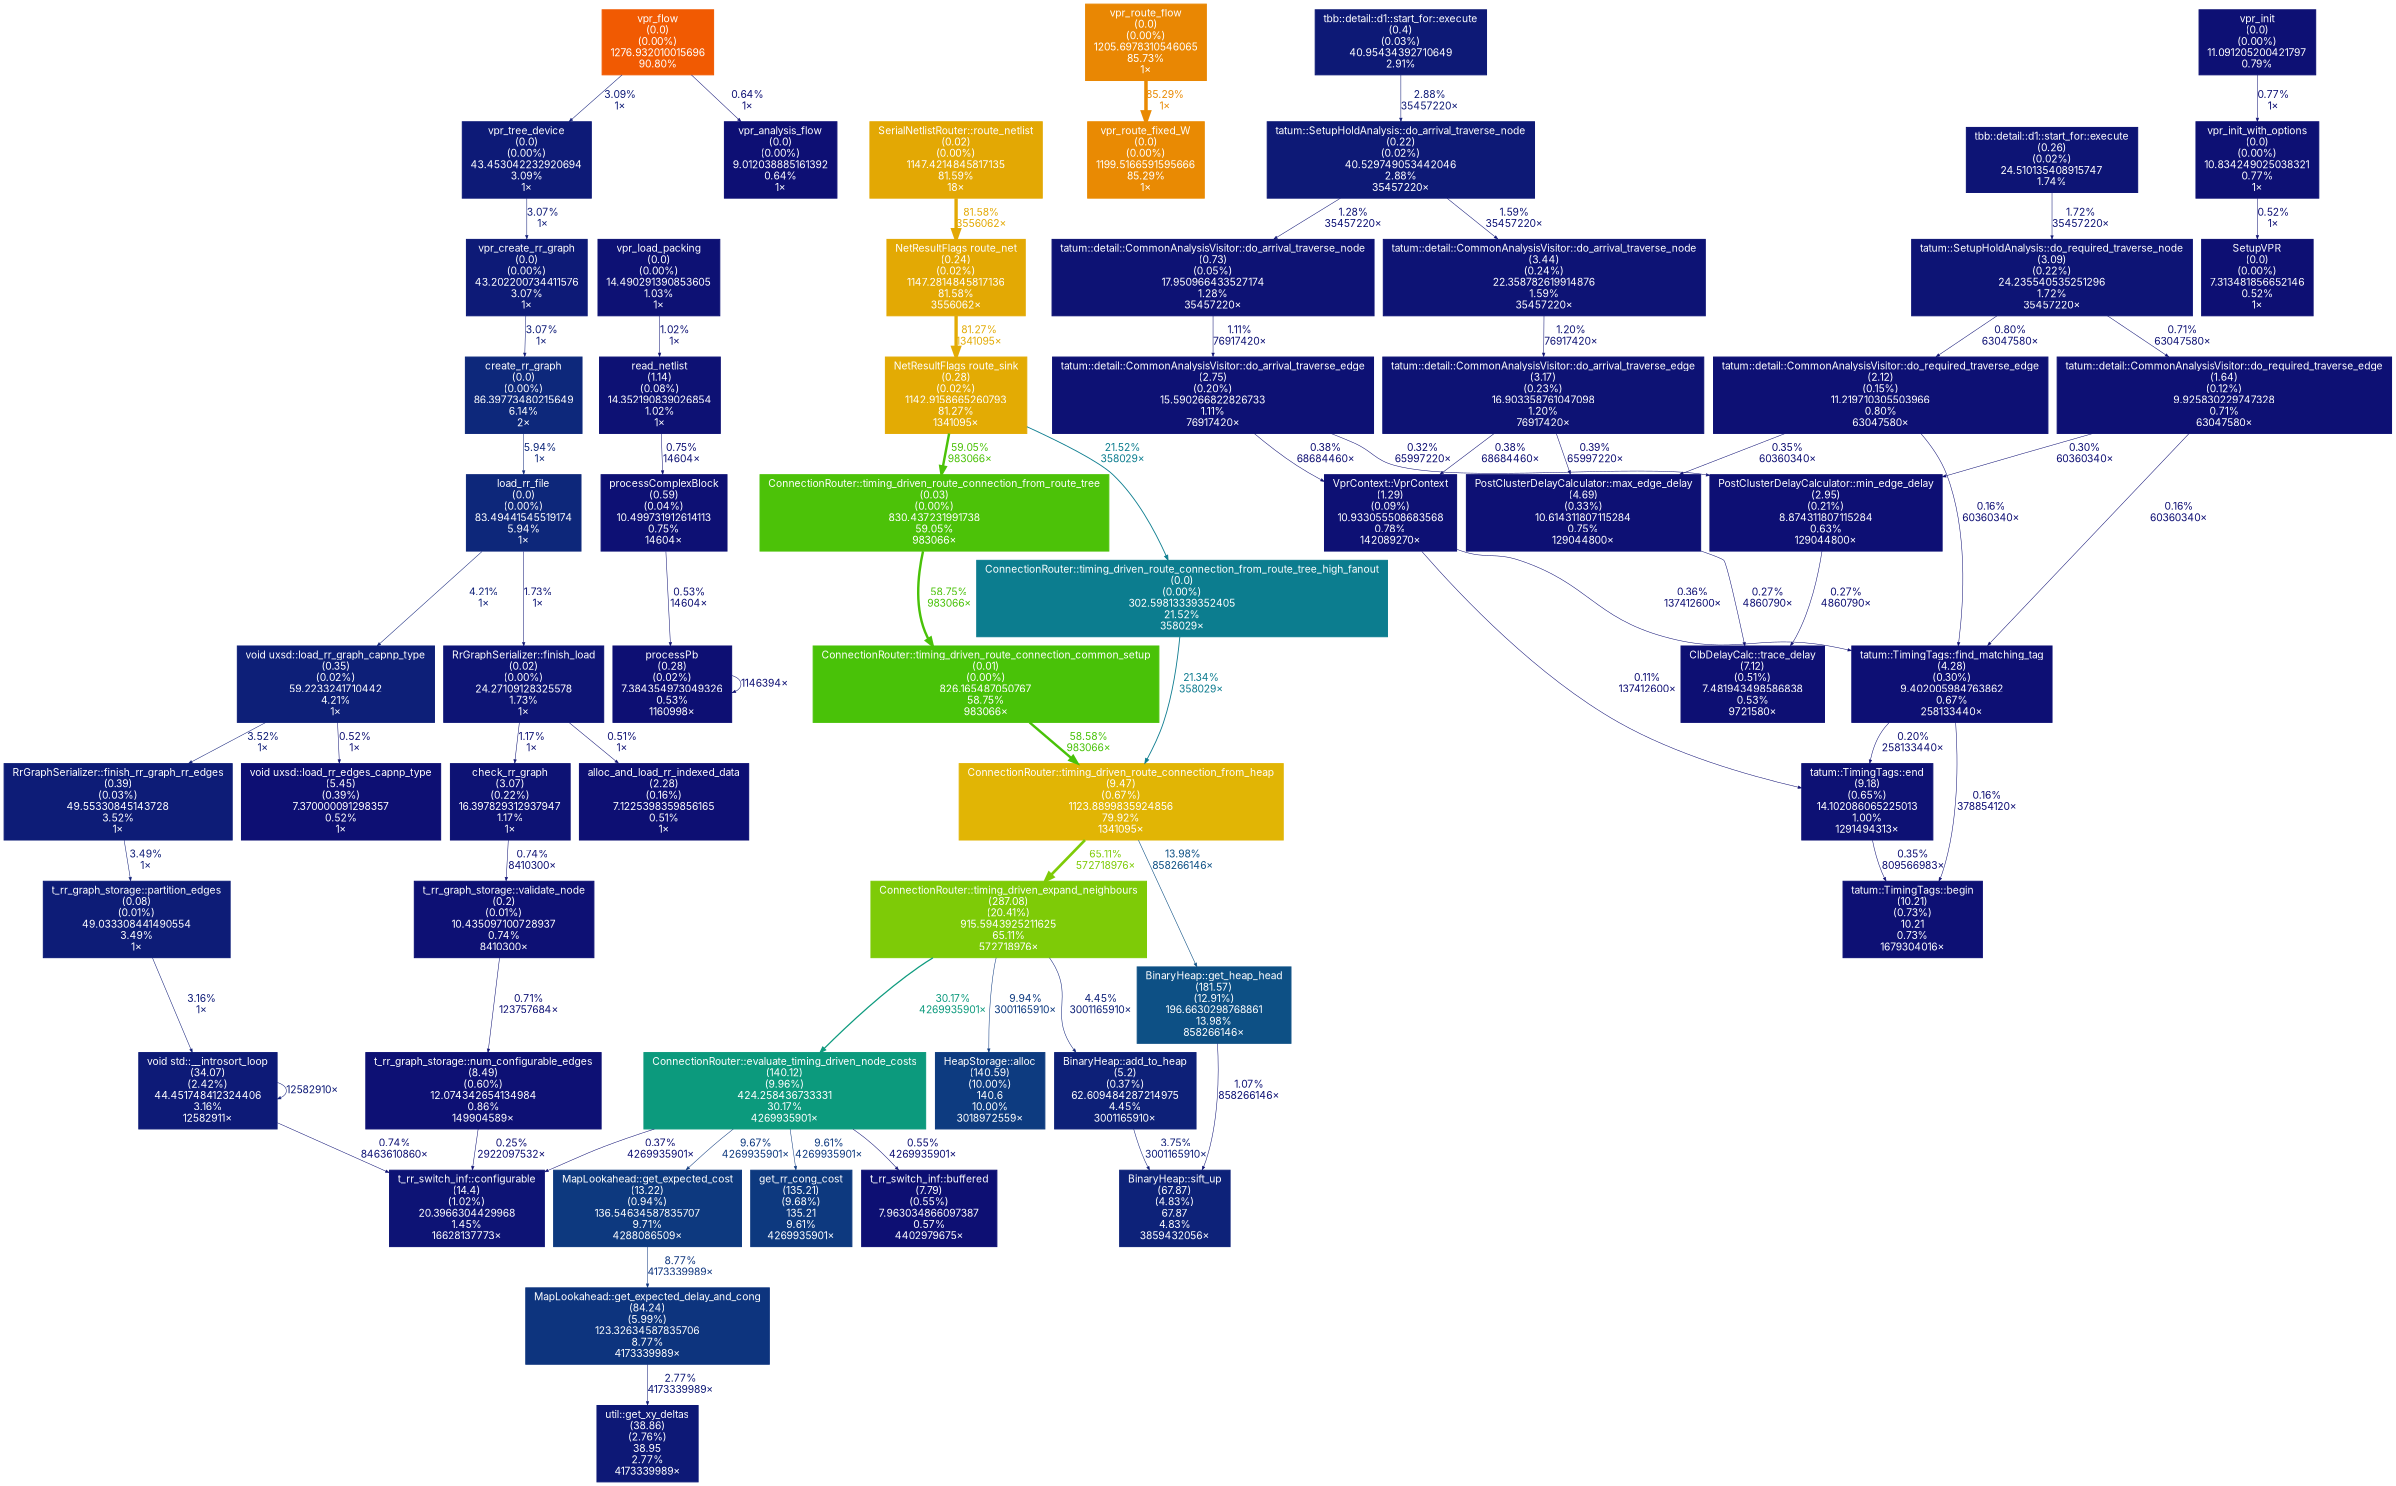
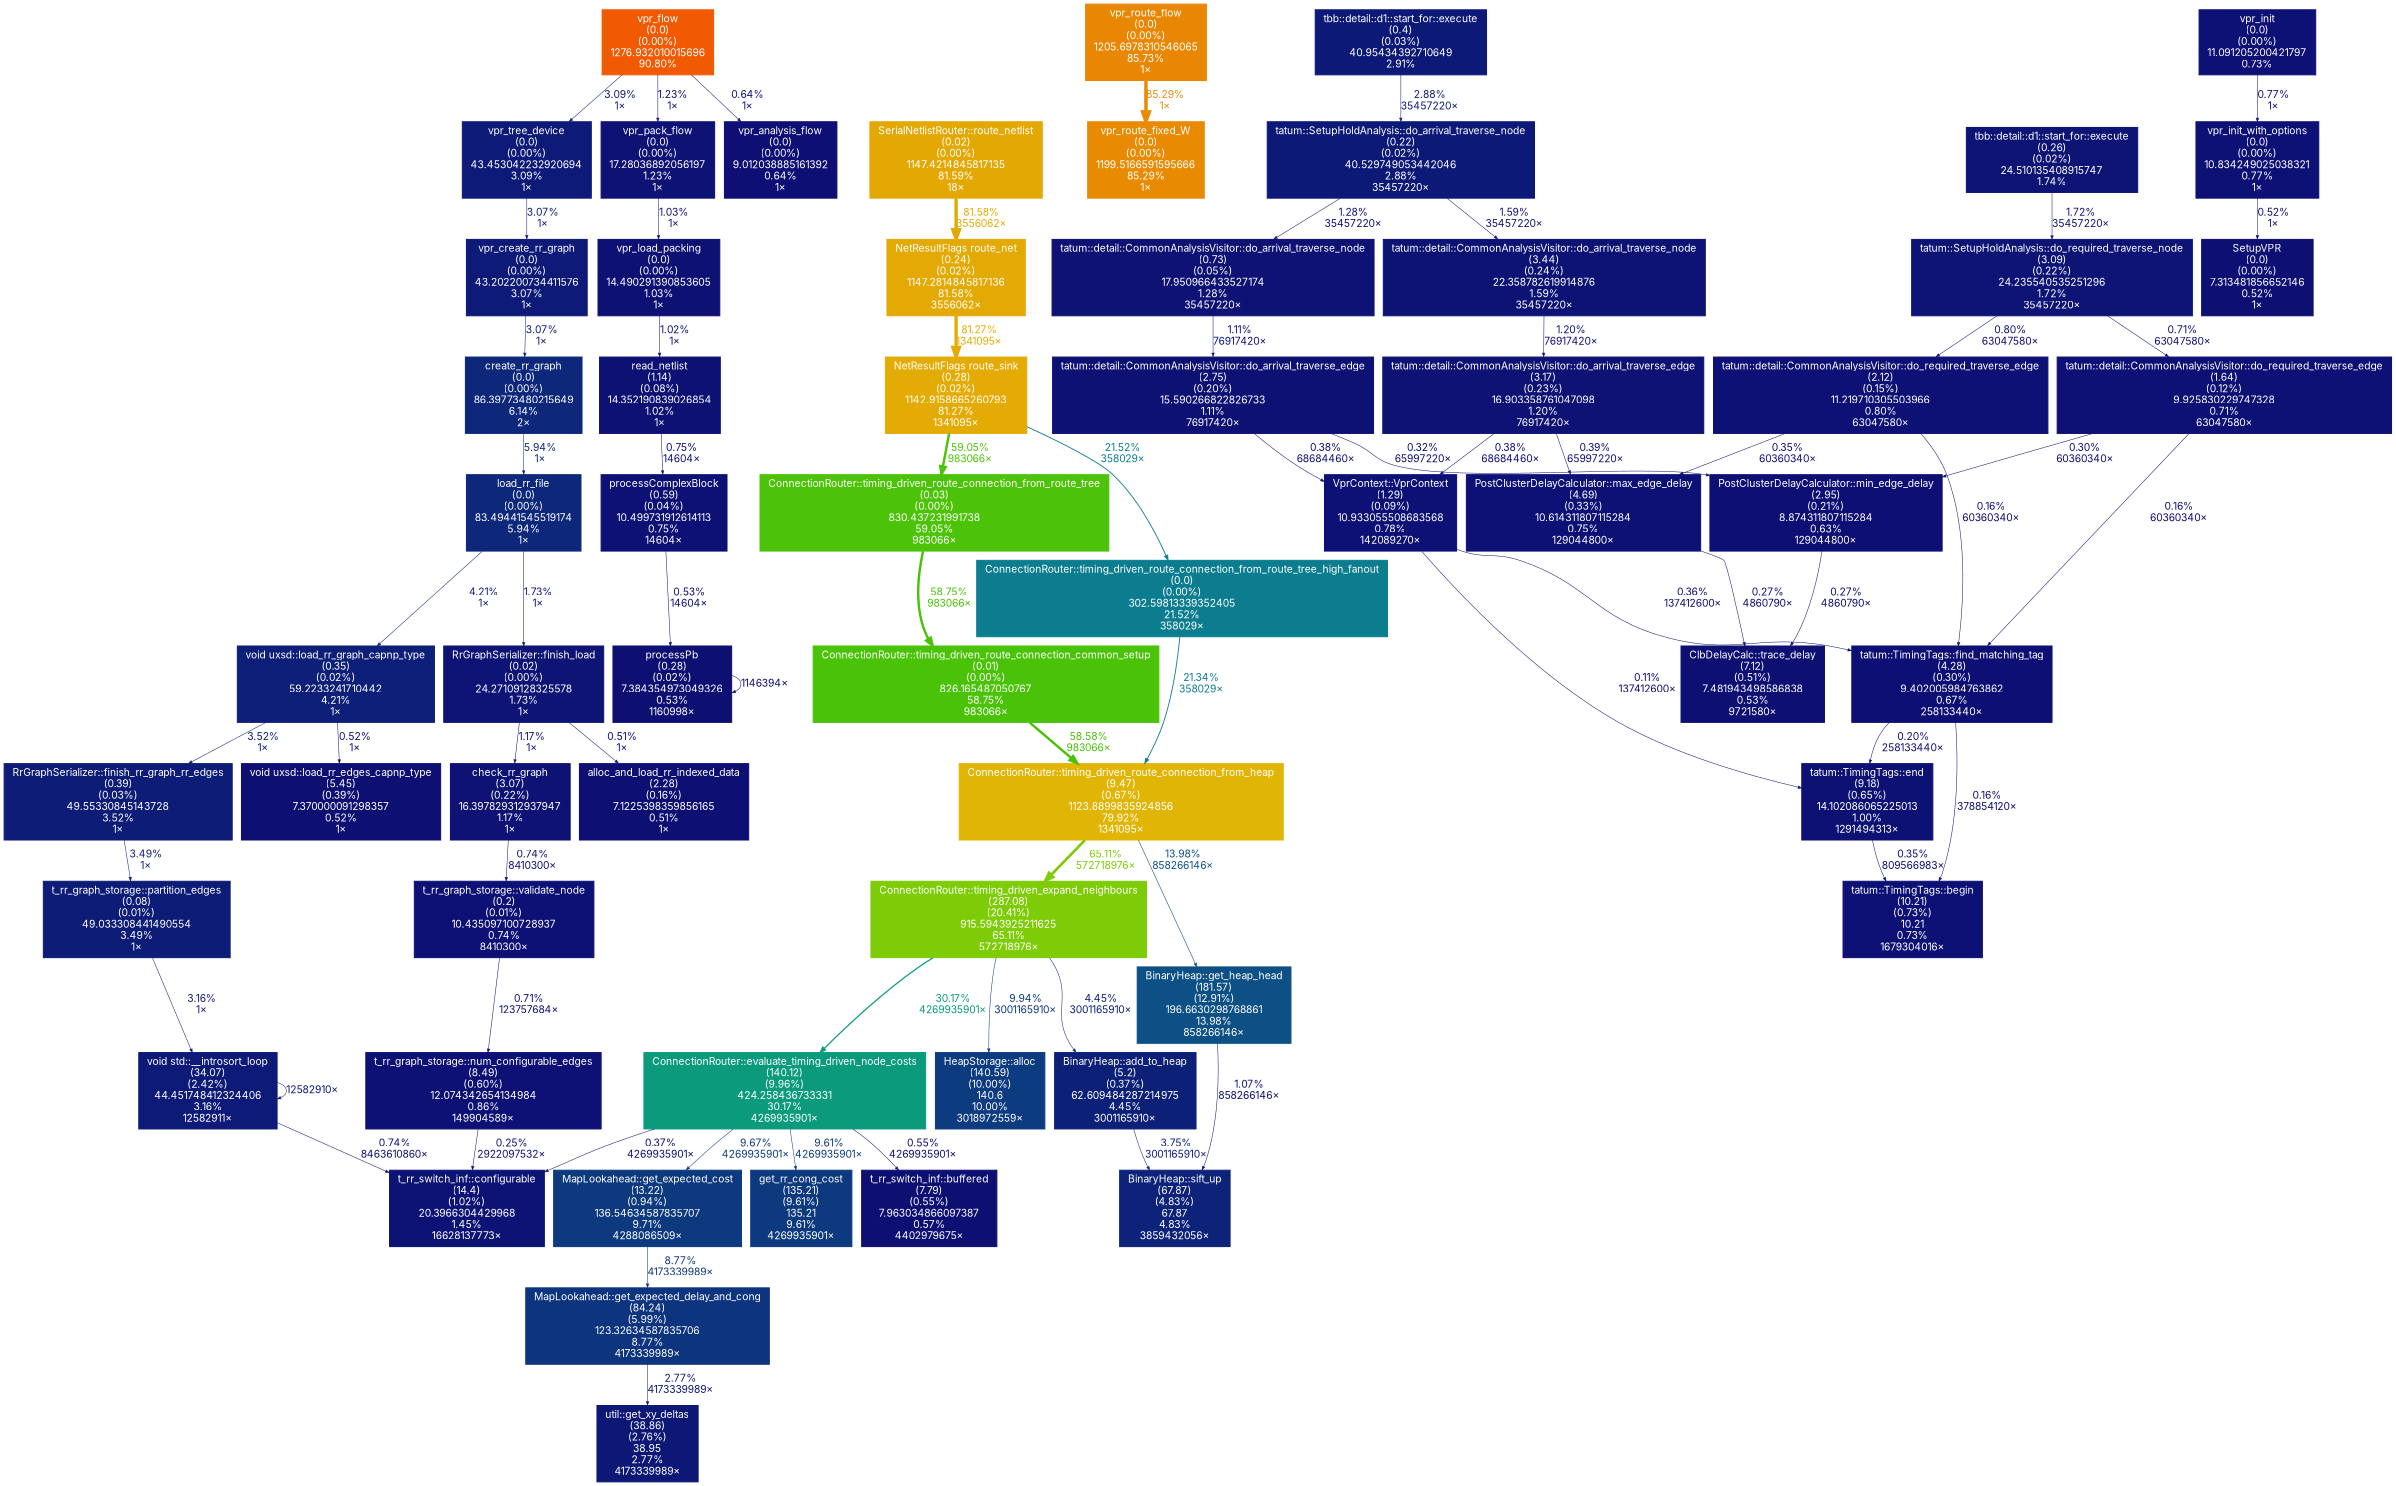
node "vpr_init (0.0) (0.00%) 11.091205200421797 0.79%": label "vpr_init (0.0) (0.00%) 11.091205200421797 0.79%" -> "vpr_init (0.0) (0.00%) 11.091205200421797 0.73%"
node "vpr_pack_flow (0.0) (0.00%) 17.28036892056197 1.23% 1×": added
node "get_rr_cong_cost (135.21) (9.68%) 135.21 9.61% 4269935901×": label "get_rr_cong_cost (135.21) (9.68%) 135.21 9.61% 4269935901×" -> "get_rr_cong_cost (135.21) (9.61%) 135.21 9.61% 4269935901×"
